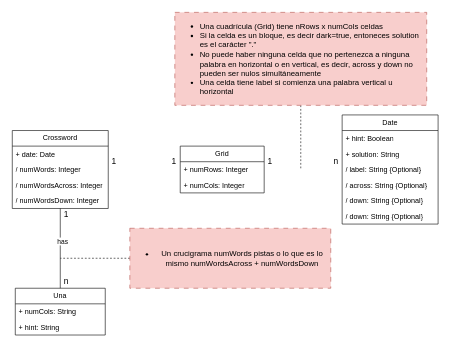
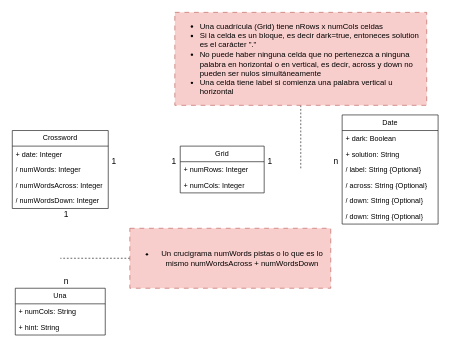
node "+ hint: Boolean": label "+ hint: Boolean" -> "+ dark: Boolean"
node "+ date: Date": label "+ date: Date" -> "+ date: Integer"
edge "Crossword" -- "Una": removed, label "has"
